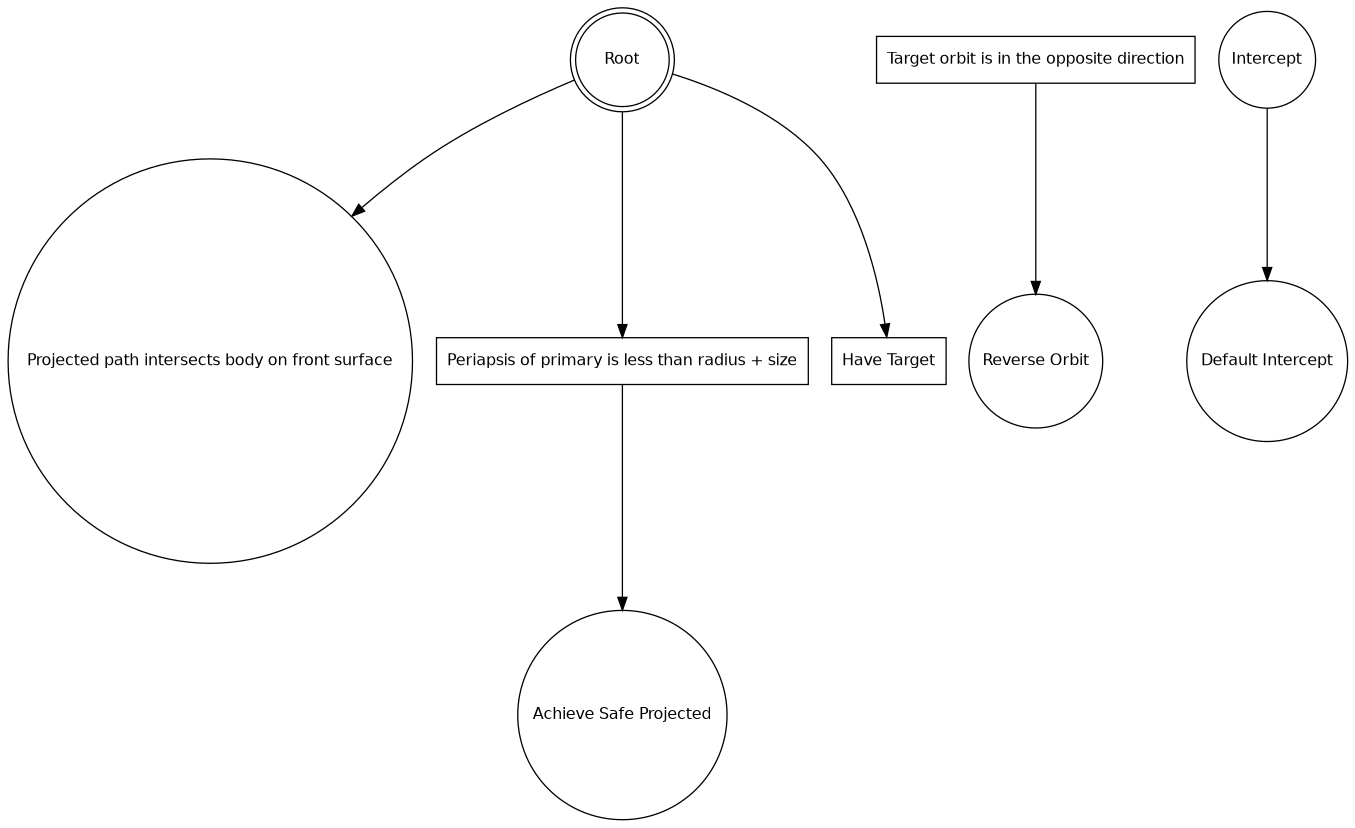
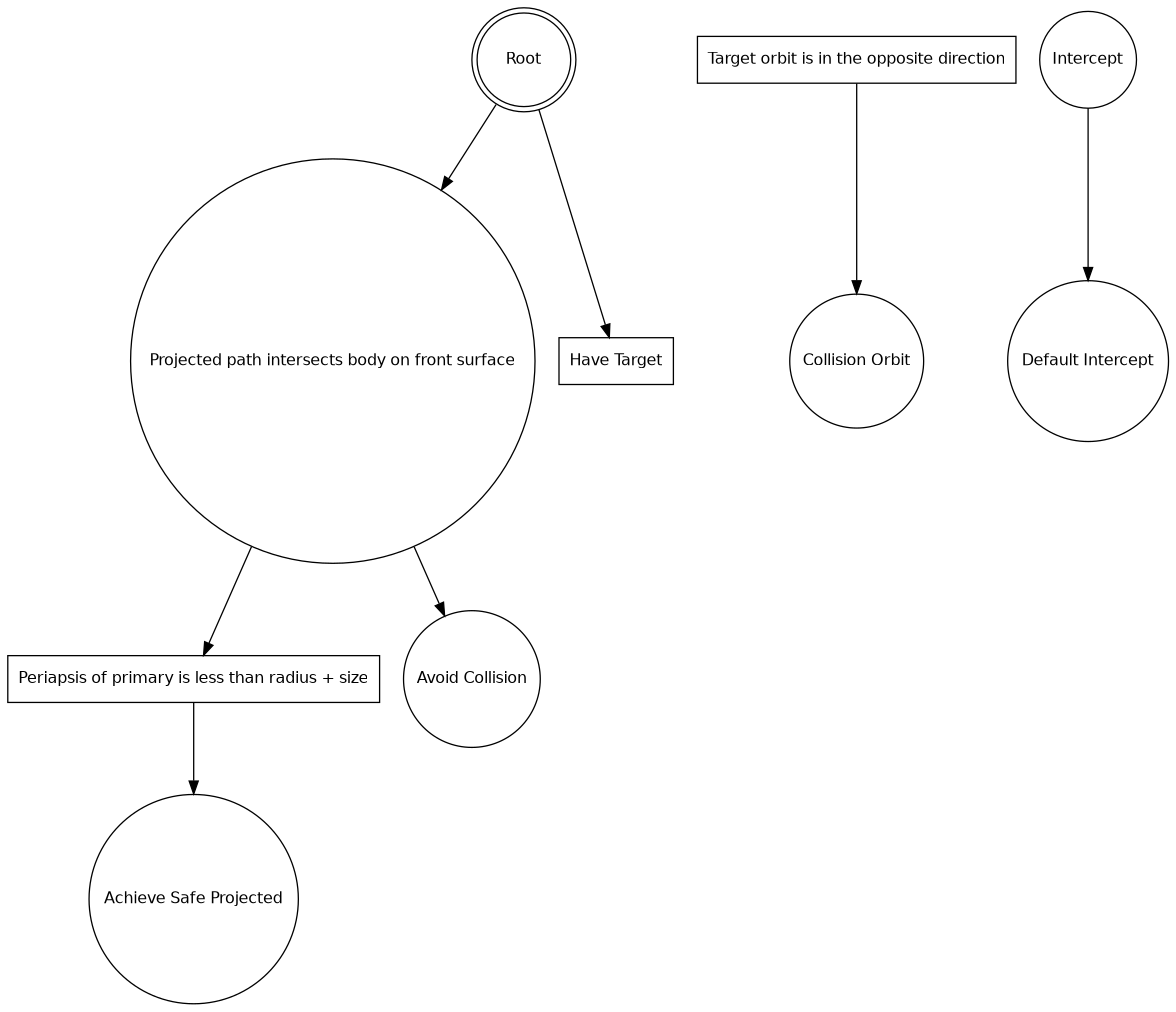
edge "Root" -> "Periapsis of primary is less than radius + size": now "Projected path intersects body on front surface" -> "Periapsis of primary is less than radius + size"
node "Reverse Orbit": label "Reverse Orbit" -> "Collision Orbit"
node "Avoid Collision": added
